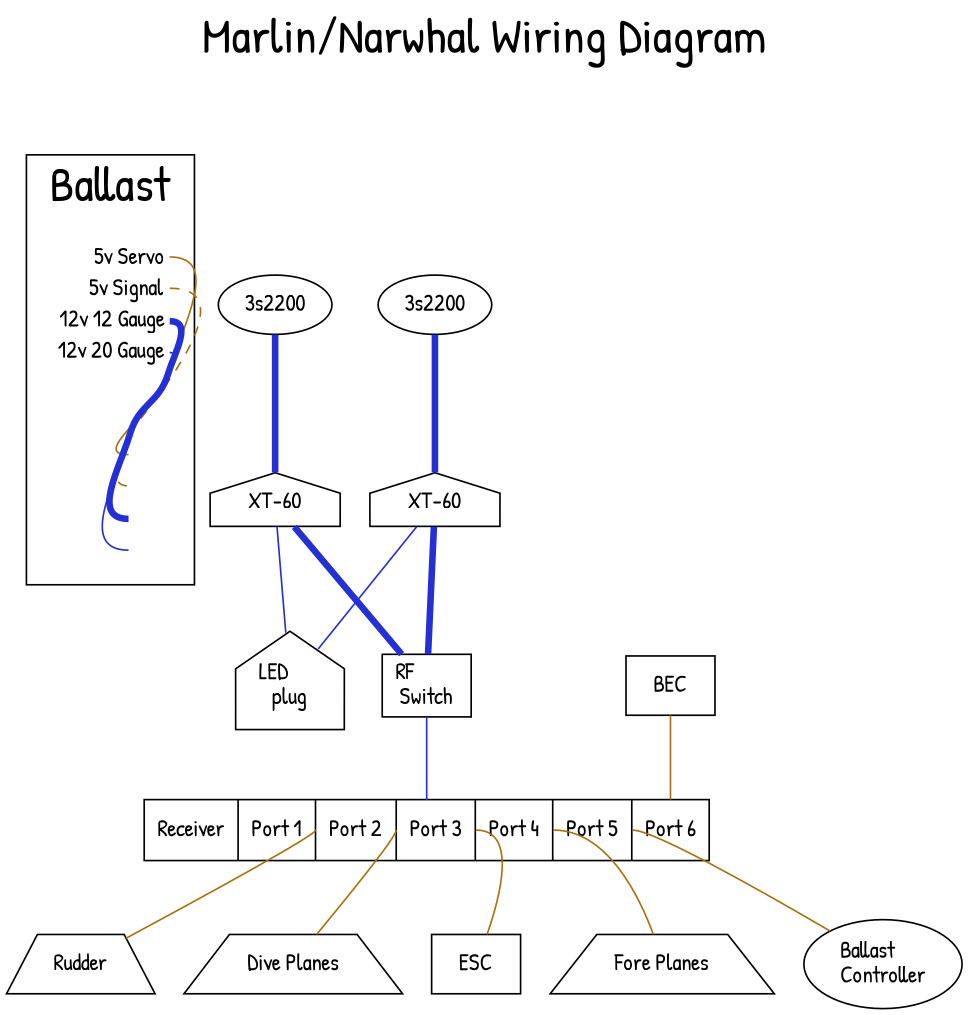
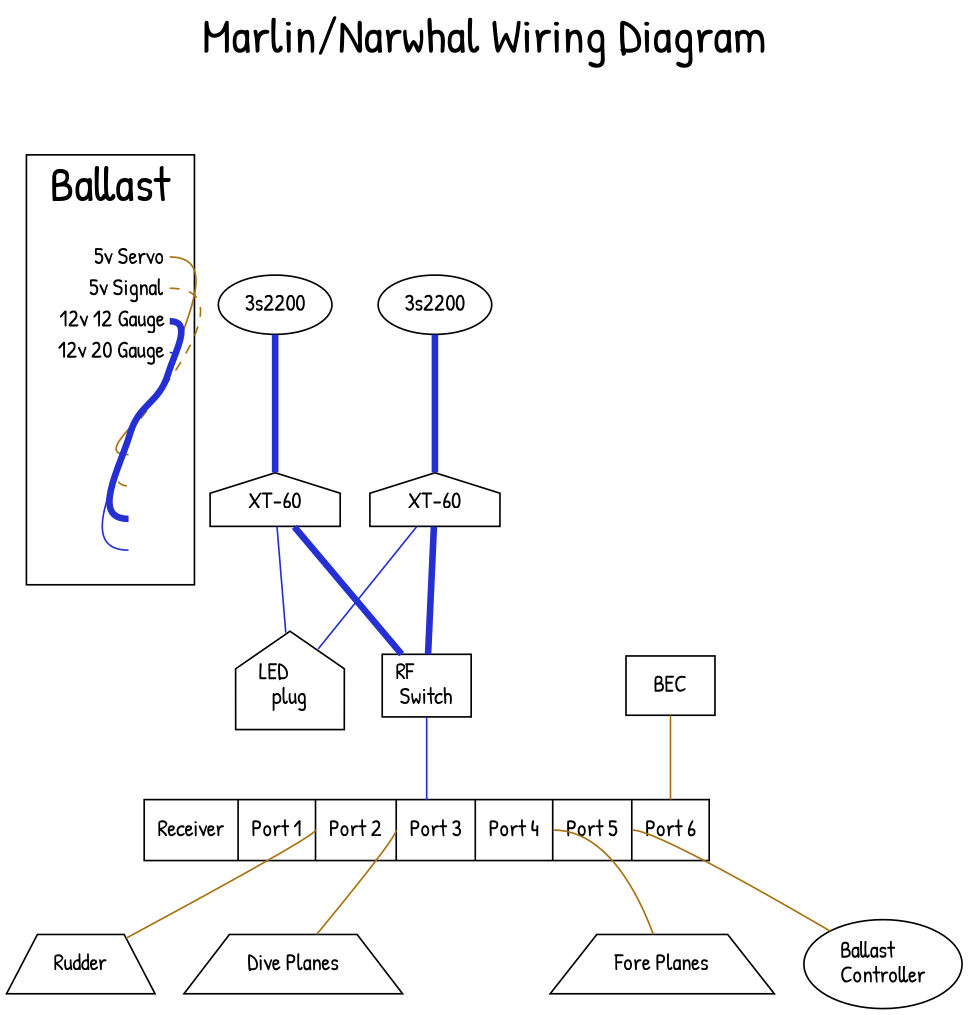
node "ESC": removed
